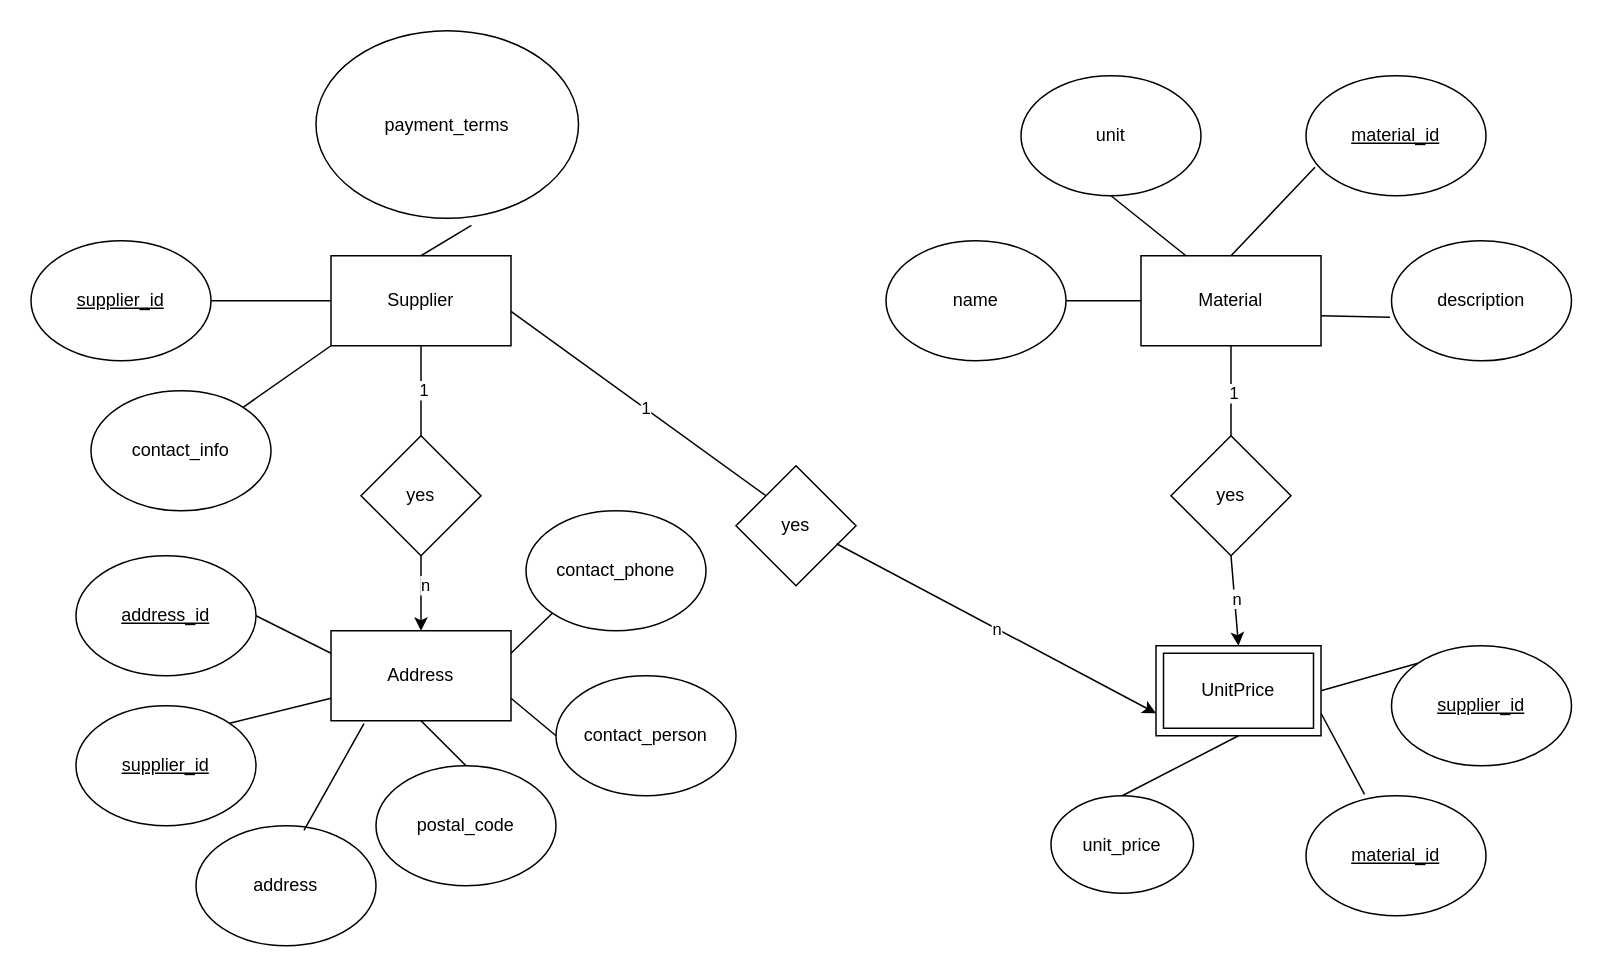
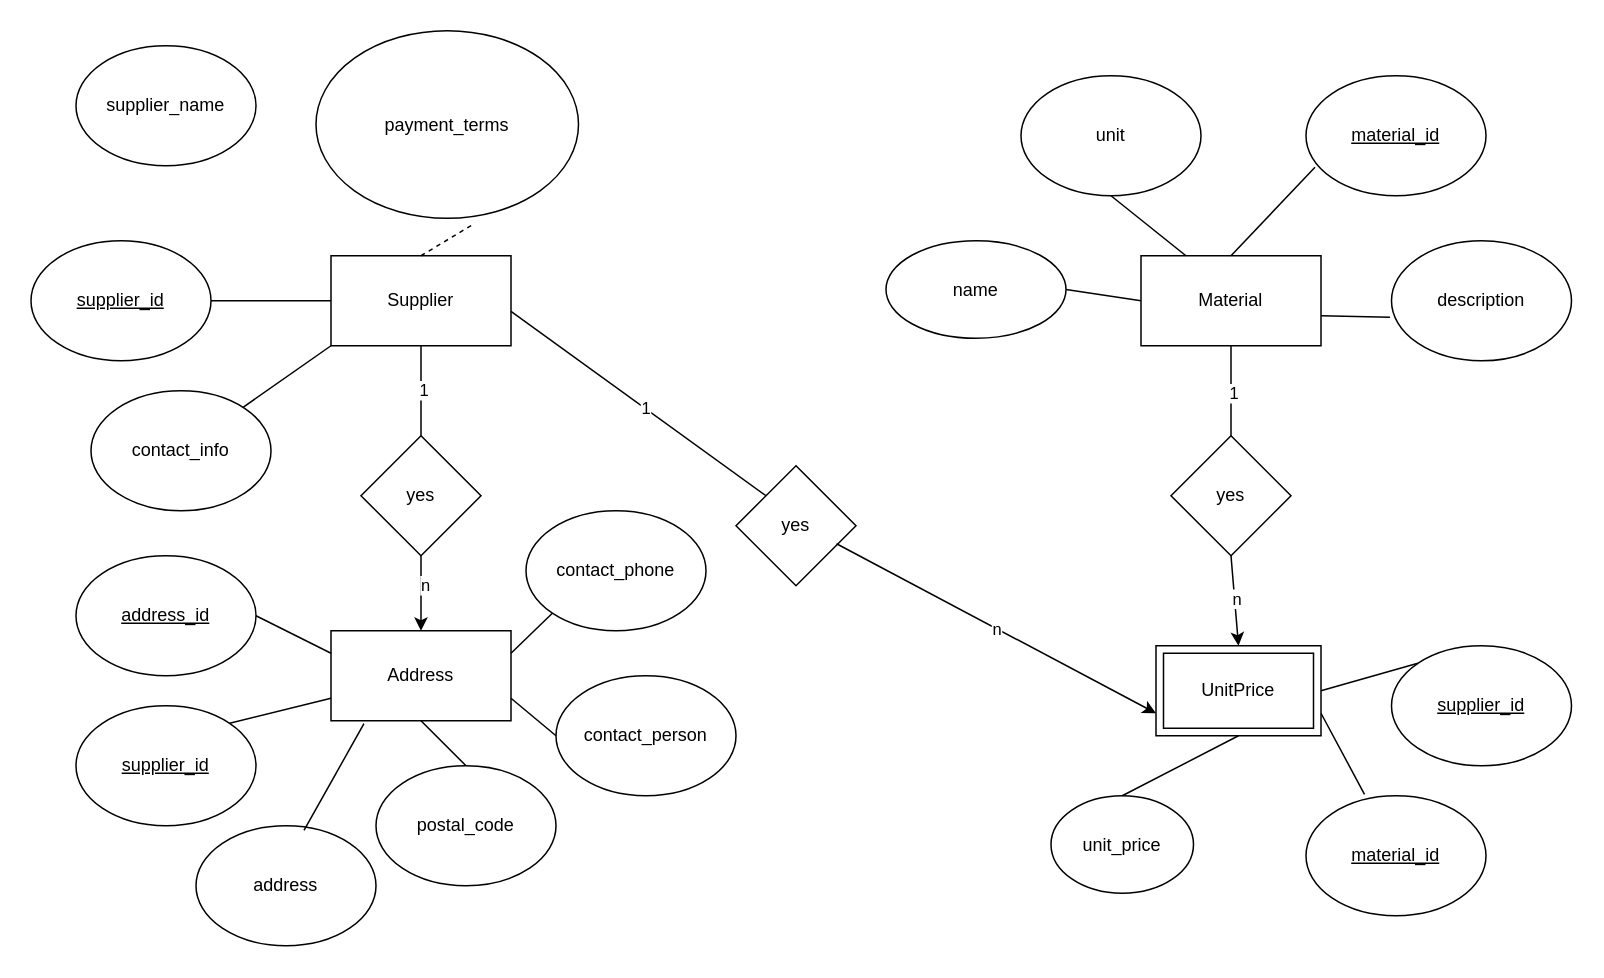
node "supplier_name": added
edge "payment_terms" -- "Supplier": style solid -> dashed
node "name": size 180x120 -> 180x98
